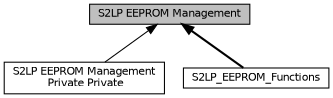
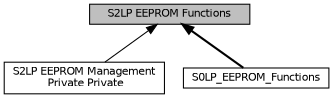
node "S2LP EEPROM Management": label "S2LP EEPROM Management" -> "S2LP EEPROM Functions"
node "S2LP_EEPROM_Functions": label "S2LP_EEPROM_Functions" -> "S0LP_EEPROM_Functions"
